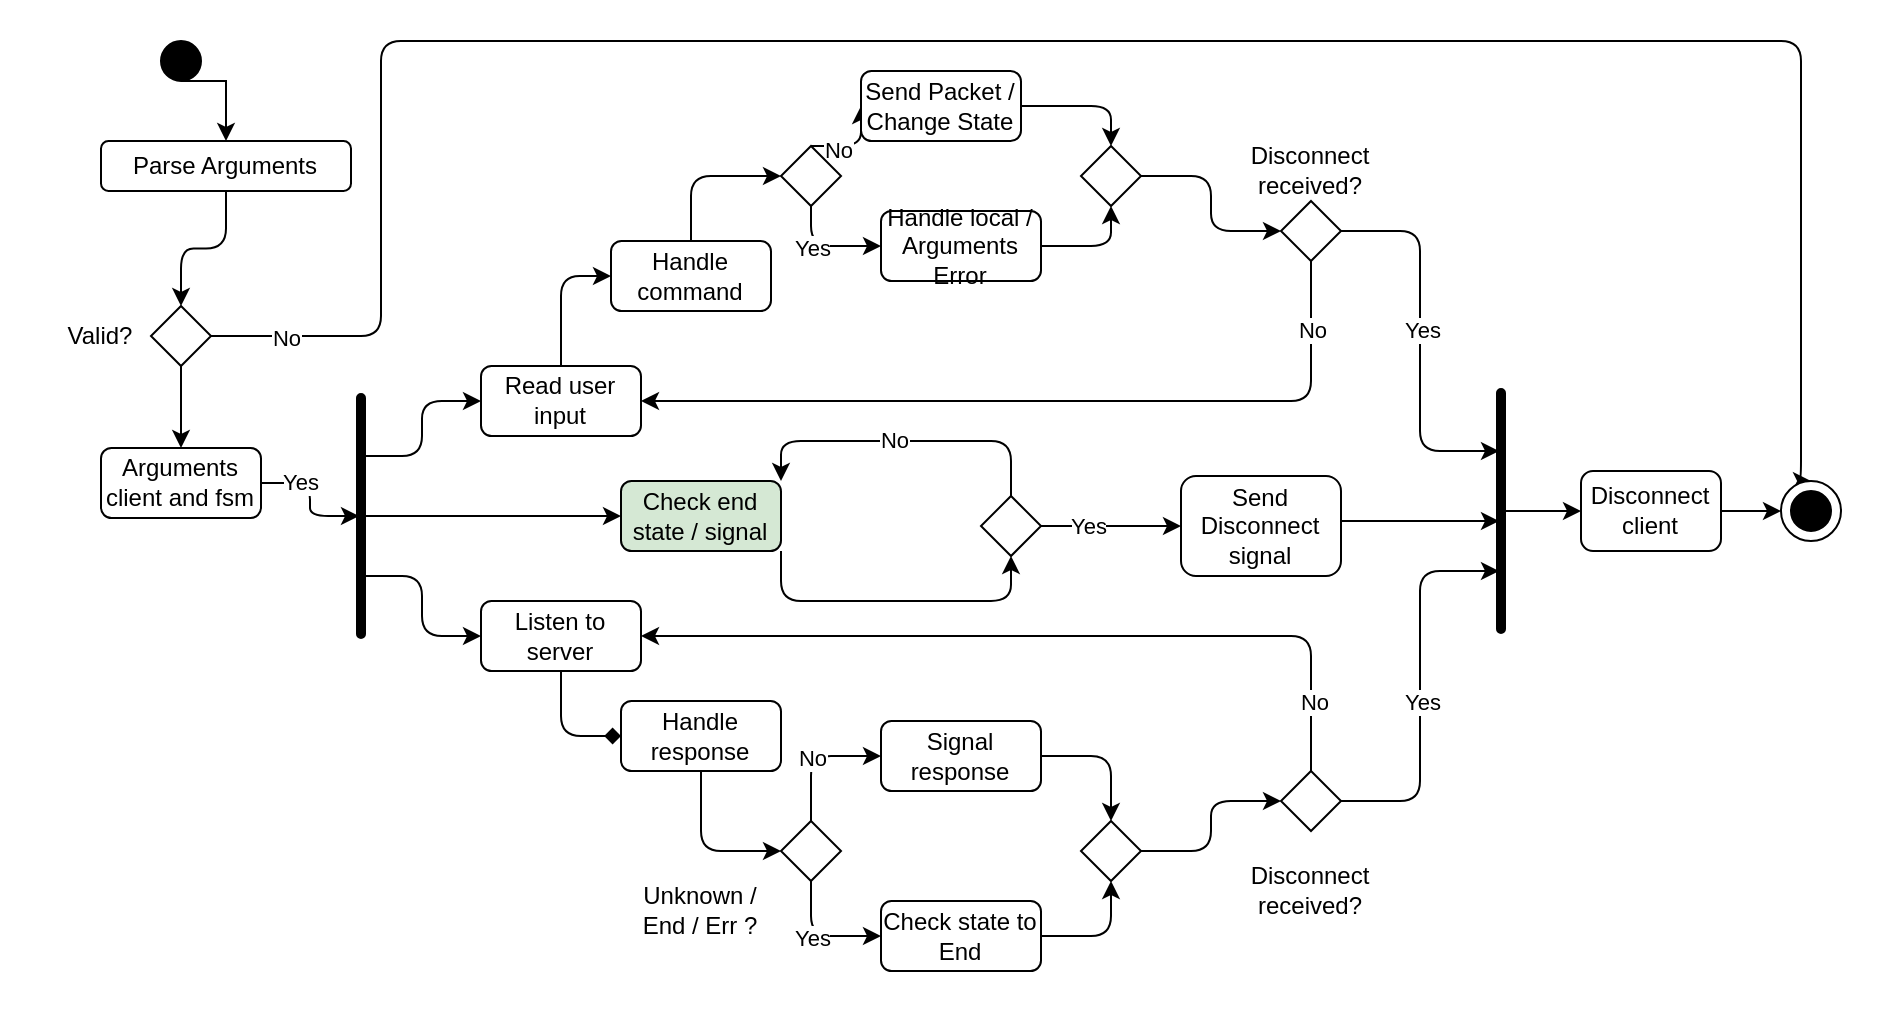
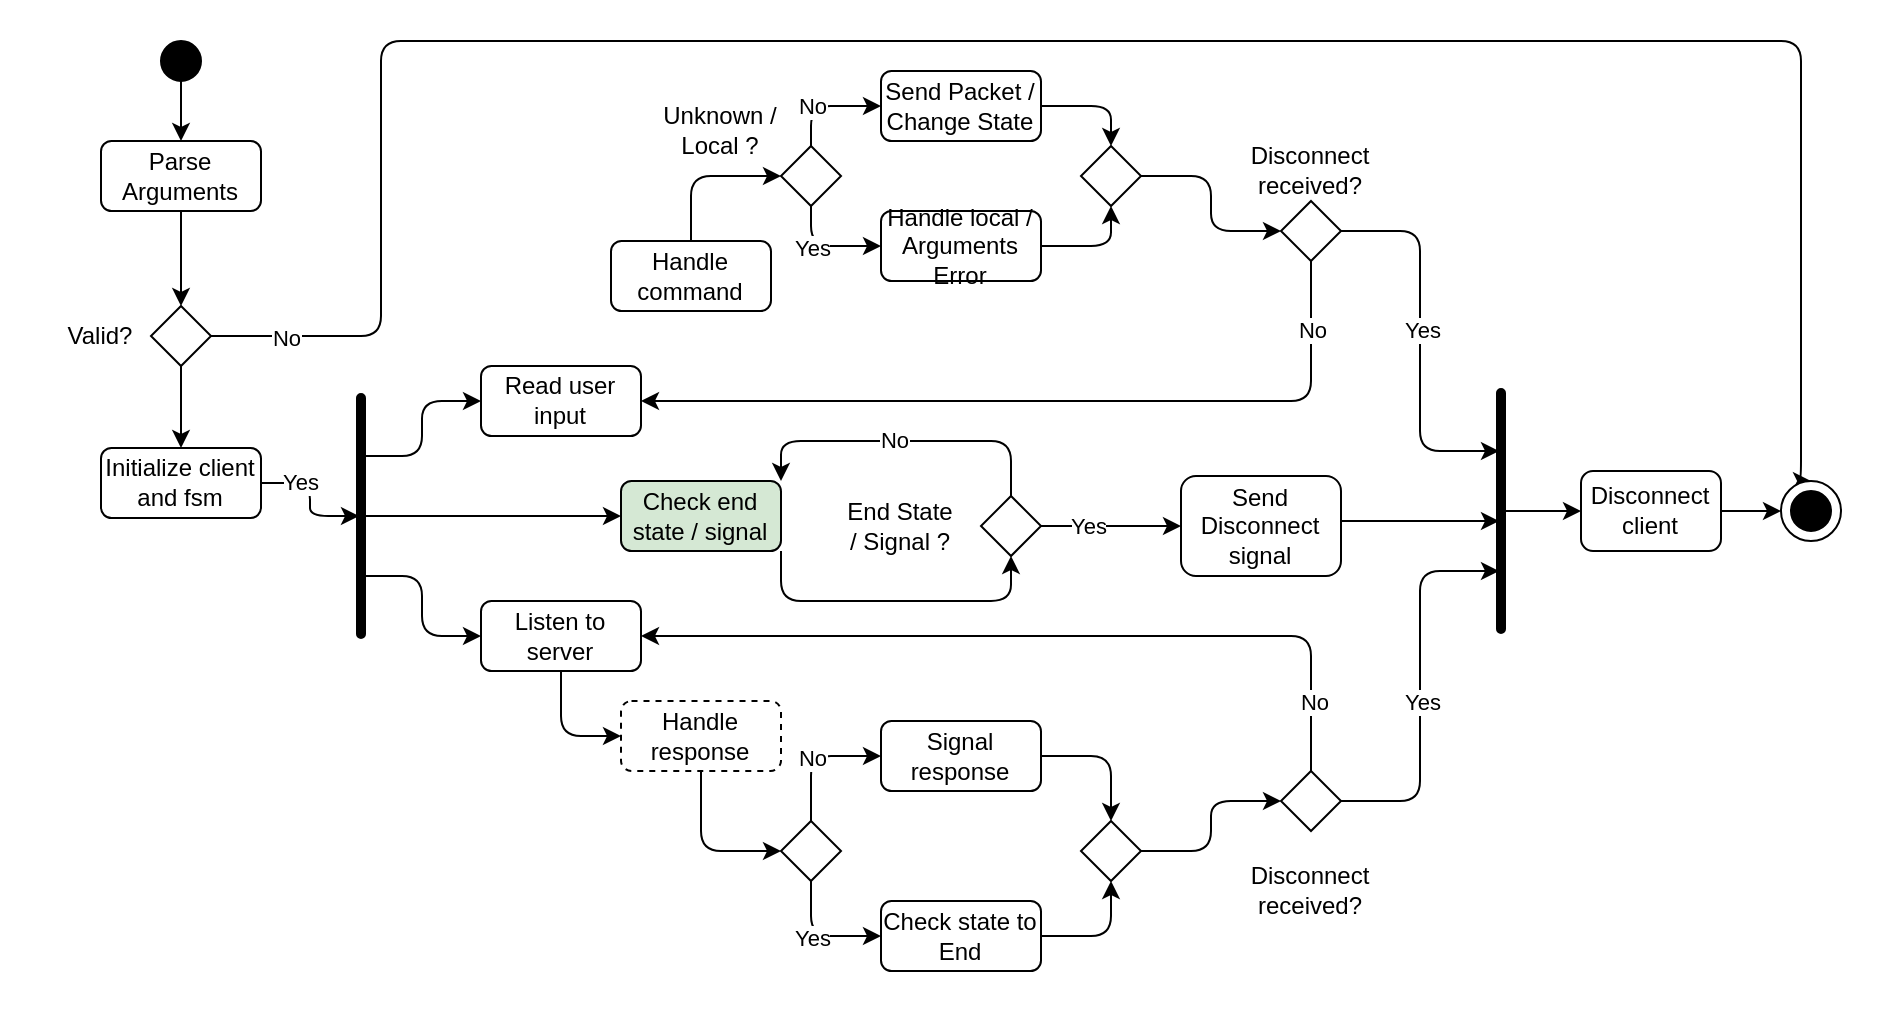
node "Send Packet / Change State": moved (941, 106) -> (961, 106)
node "Unknown / Local ?": added
node "Parse Arguments": size 250x50 -> 160x70
edge "Read user input" -> "Handle command": removed
node "Arguments client and fsm": label "Arguments client and fsm" -> "Initialize client and fsm"
node "End State / Signal ?": added
edge "Listen to server" -> "Handle response": arrowhead diamond -> classic
node "Handle response": style solid -> dashed
node "Unknown / End / Err ?": removed
